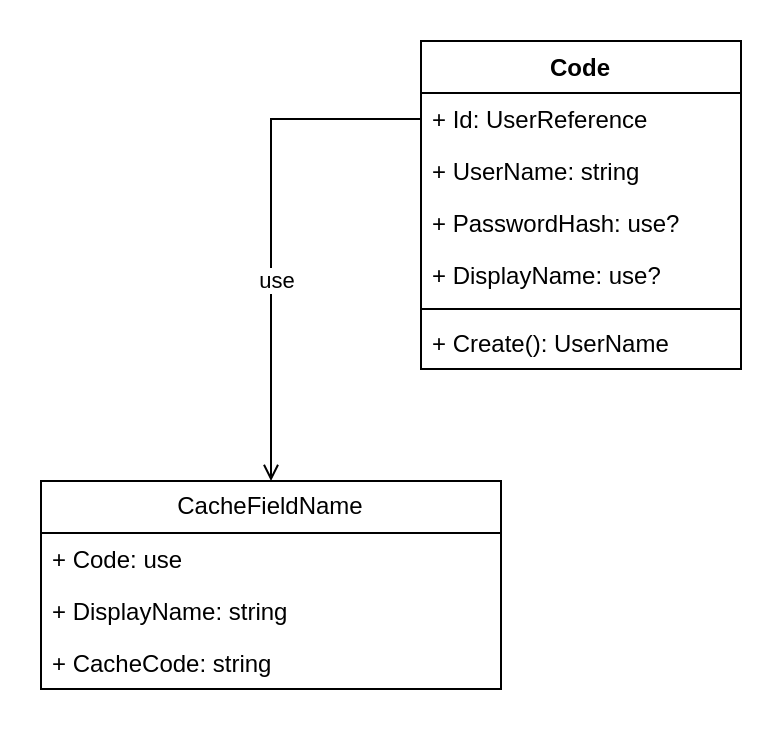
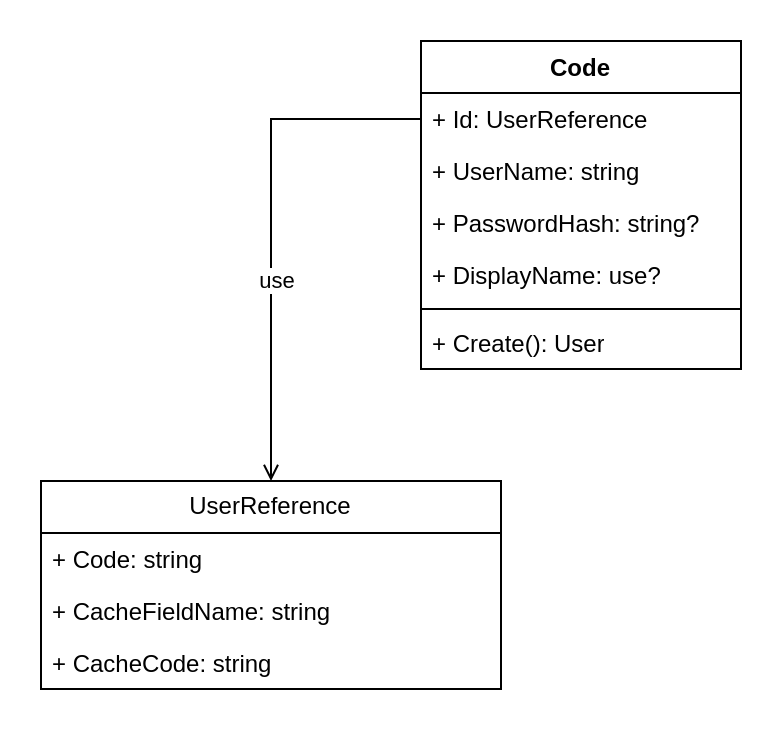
node "+ PasswordHash: use?": label "+ PasswordHash: use?" -> "+ PasswordHash: string?"
node "+ Create(): UserName": label "+ Create(): UserName" -> "+ Create(): User"
node "CacheFieldName": label "CacheFieldName" -> "UserReference"
node "+ Code: use": label "+ Code: use" -> "+ Code: string"
node "+ DisplayName: string": label "+ DisplayName: string" -> "+ CacheFieldName: string"
